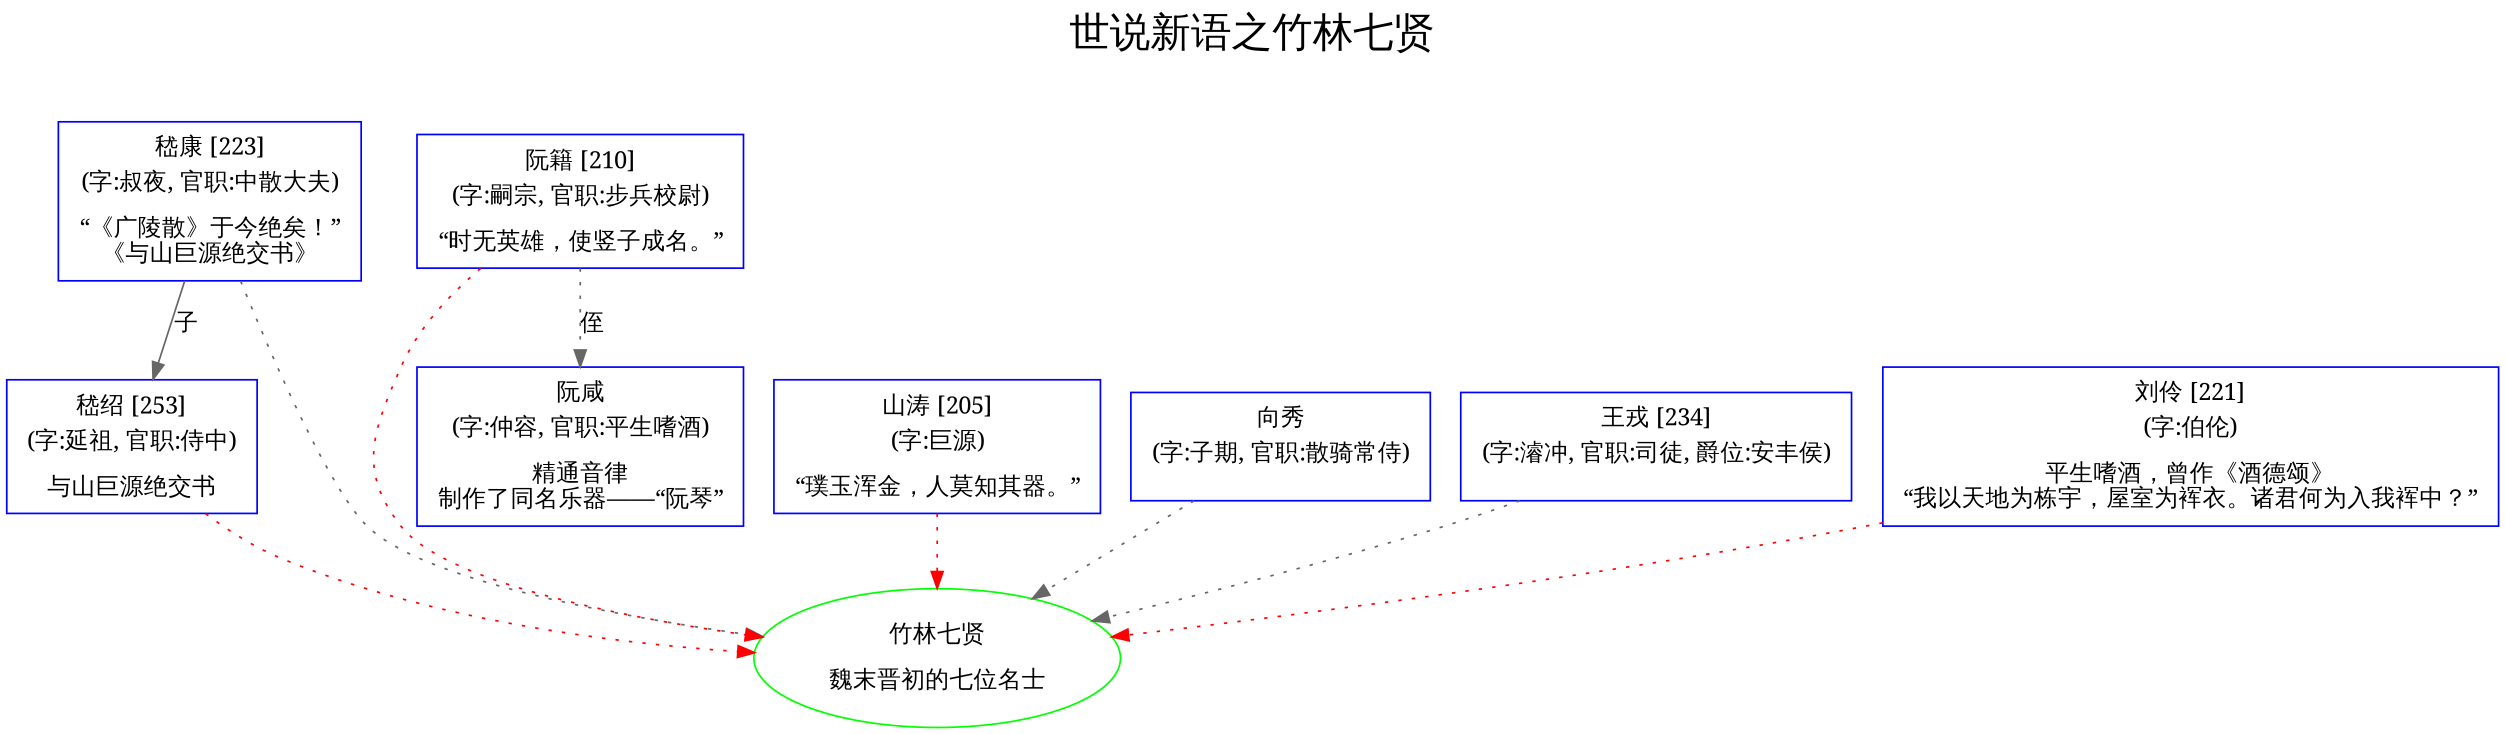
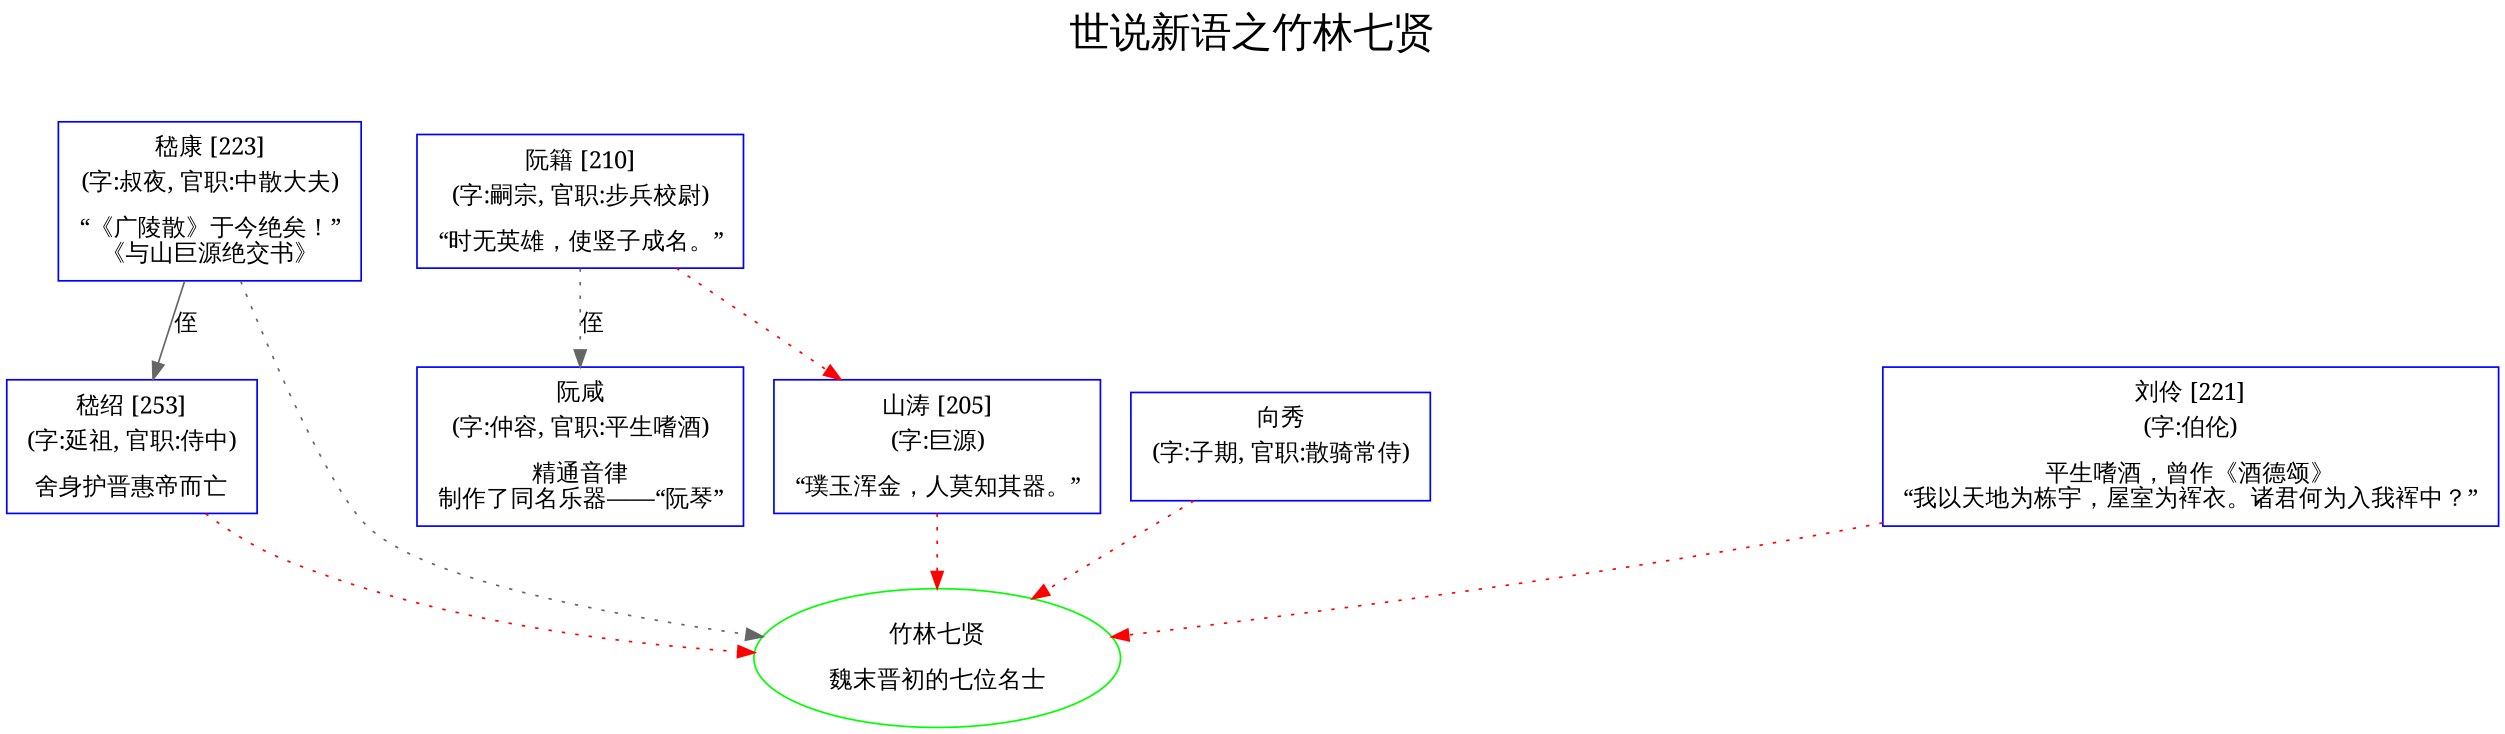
edge "嵇康 [223]" -> "嵇绍 [253]": label "子" -> "侄"
node "王戎 [234]": removed
node "嵇绍 [253]": text "与山巨源绝交书" -> "舍身护晋惠帝而亡"
edge "向秀" -> "竹林七贤": color gray40 -> red
edge "阮籍 [210]" -> "竹林七贤": now "阮籍 [210]" -> "山涛 [205]"
